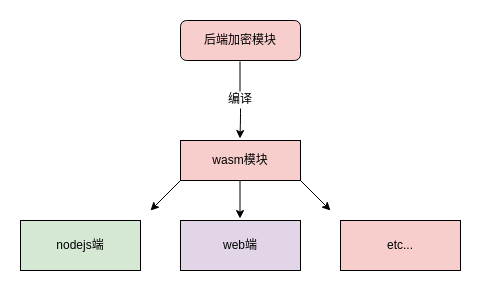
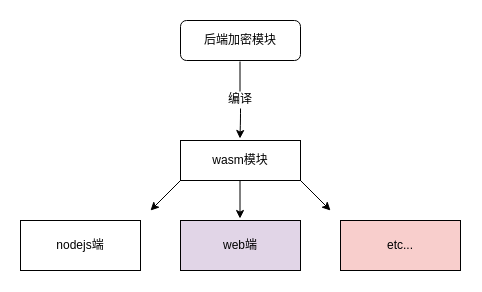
node "后端加密模块": fillcolor #f8cecc -> #ffffff
node "wasm模块": fillcolor #f8cecc -> #ffffff
node "nodejs端": fillcolor #d5e8d4 -> #ffffff
